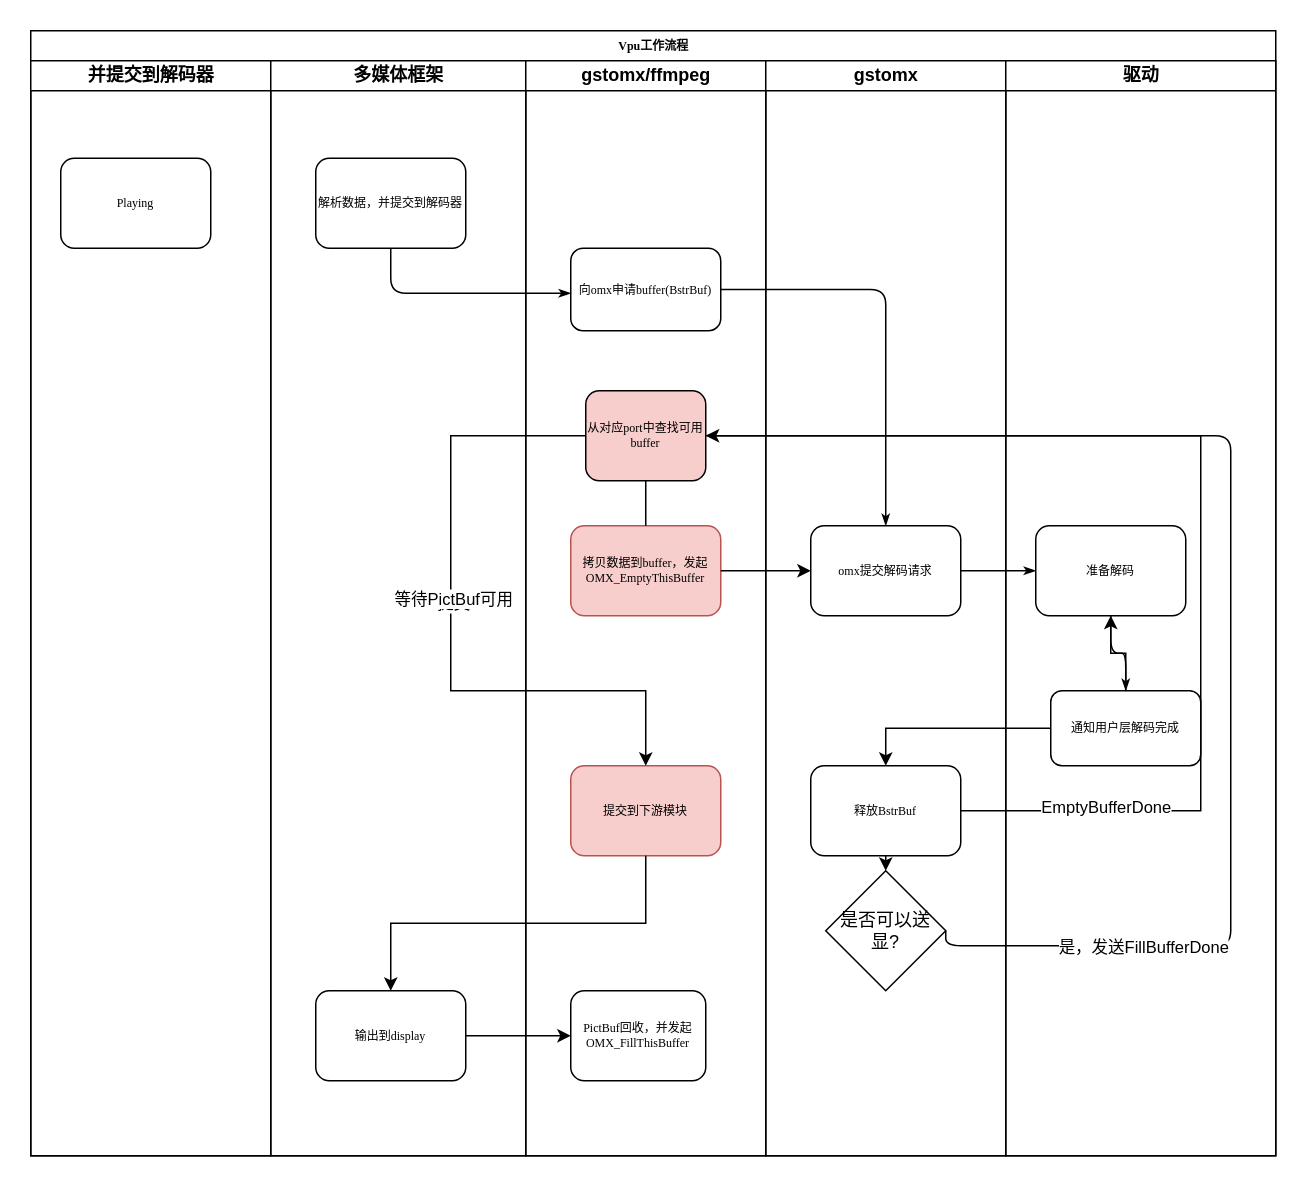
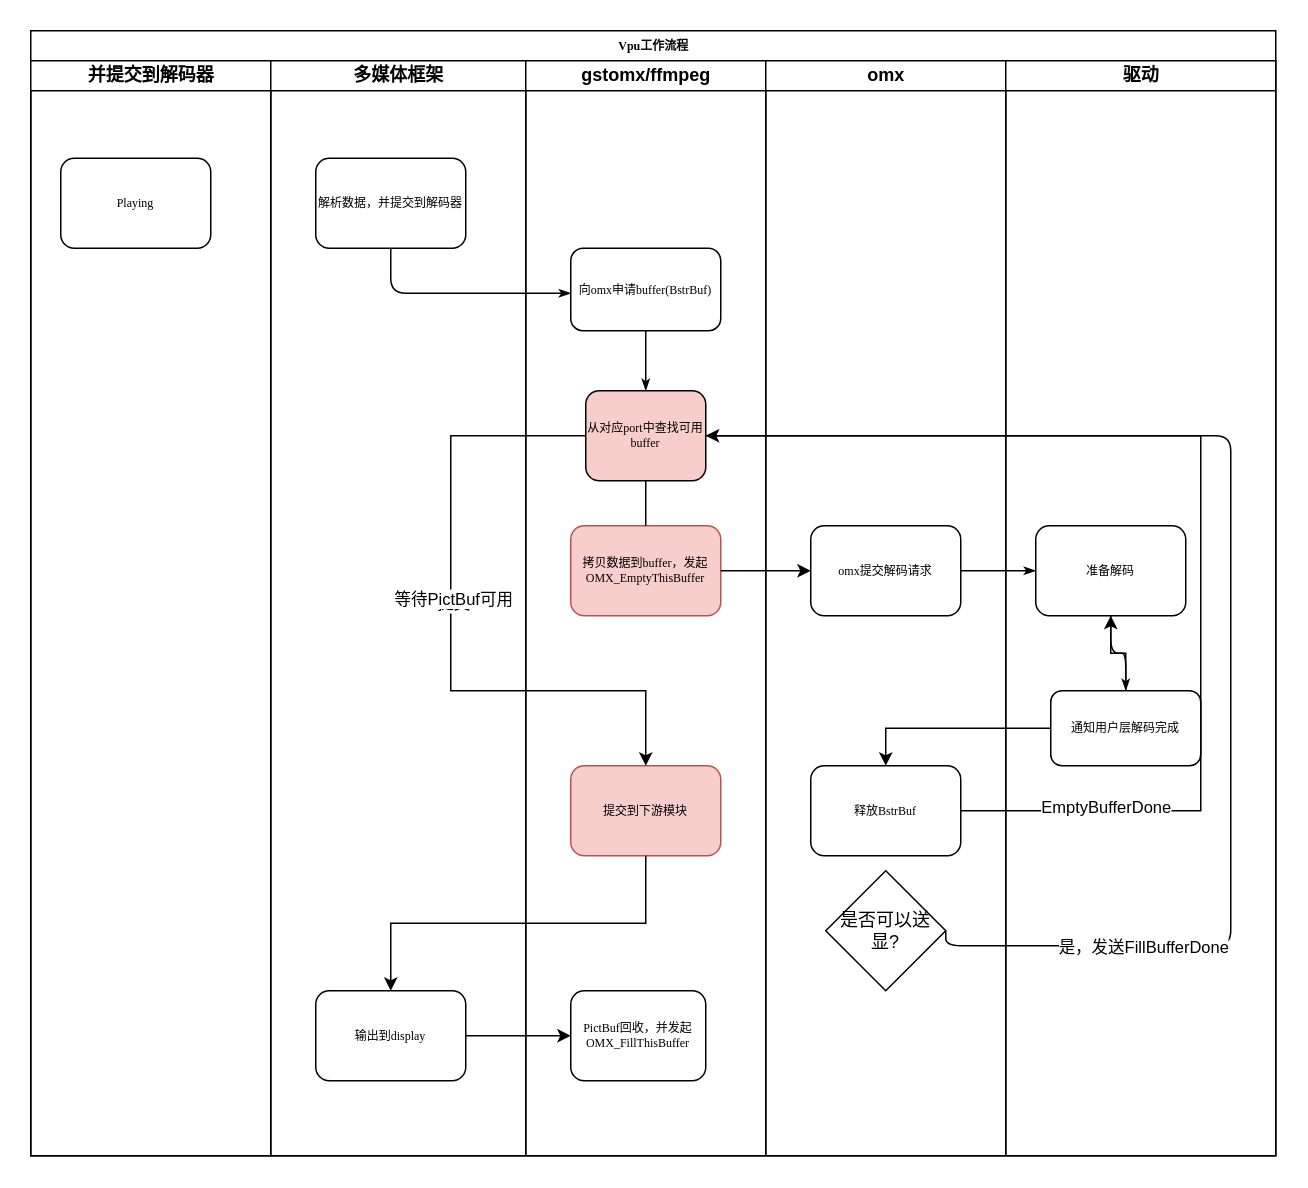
node "gstomx": label "gstomx" -> "omx"
edge "向omx申请buffer(BstrBuf)" -> "omx提交解码请求": now "向omx申请buffer(BstrBuf)" -> "从对应port中查找可用buffer"
edge "释放BstrBuf" -> "是否可以送显?": removed
